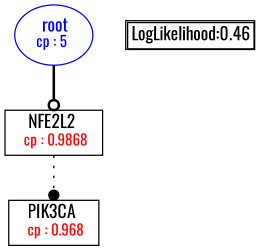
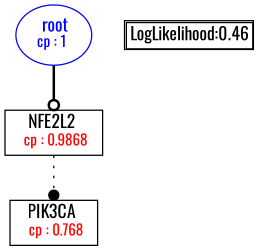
node "root": text "cp : 5" -> "cp : 1"
node "PIK3CA": text "cp : 0.968" -> "cp : 0.768"
